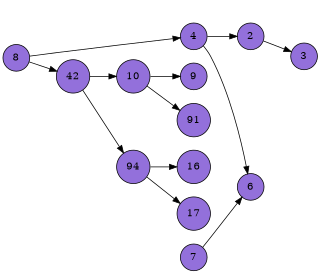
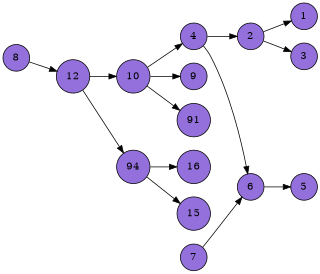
node "1": added
edge "8" -> "4": now "10" -> "4"
node "42": label "42" -> "12"
node "5": added
node "17": label "17" -> "15"
